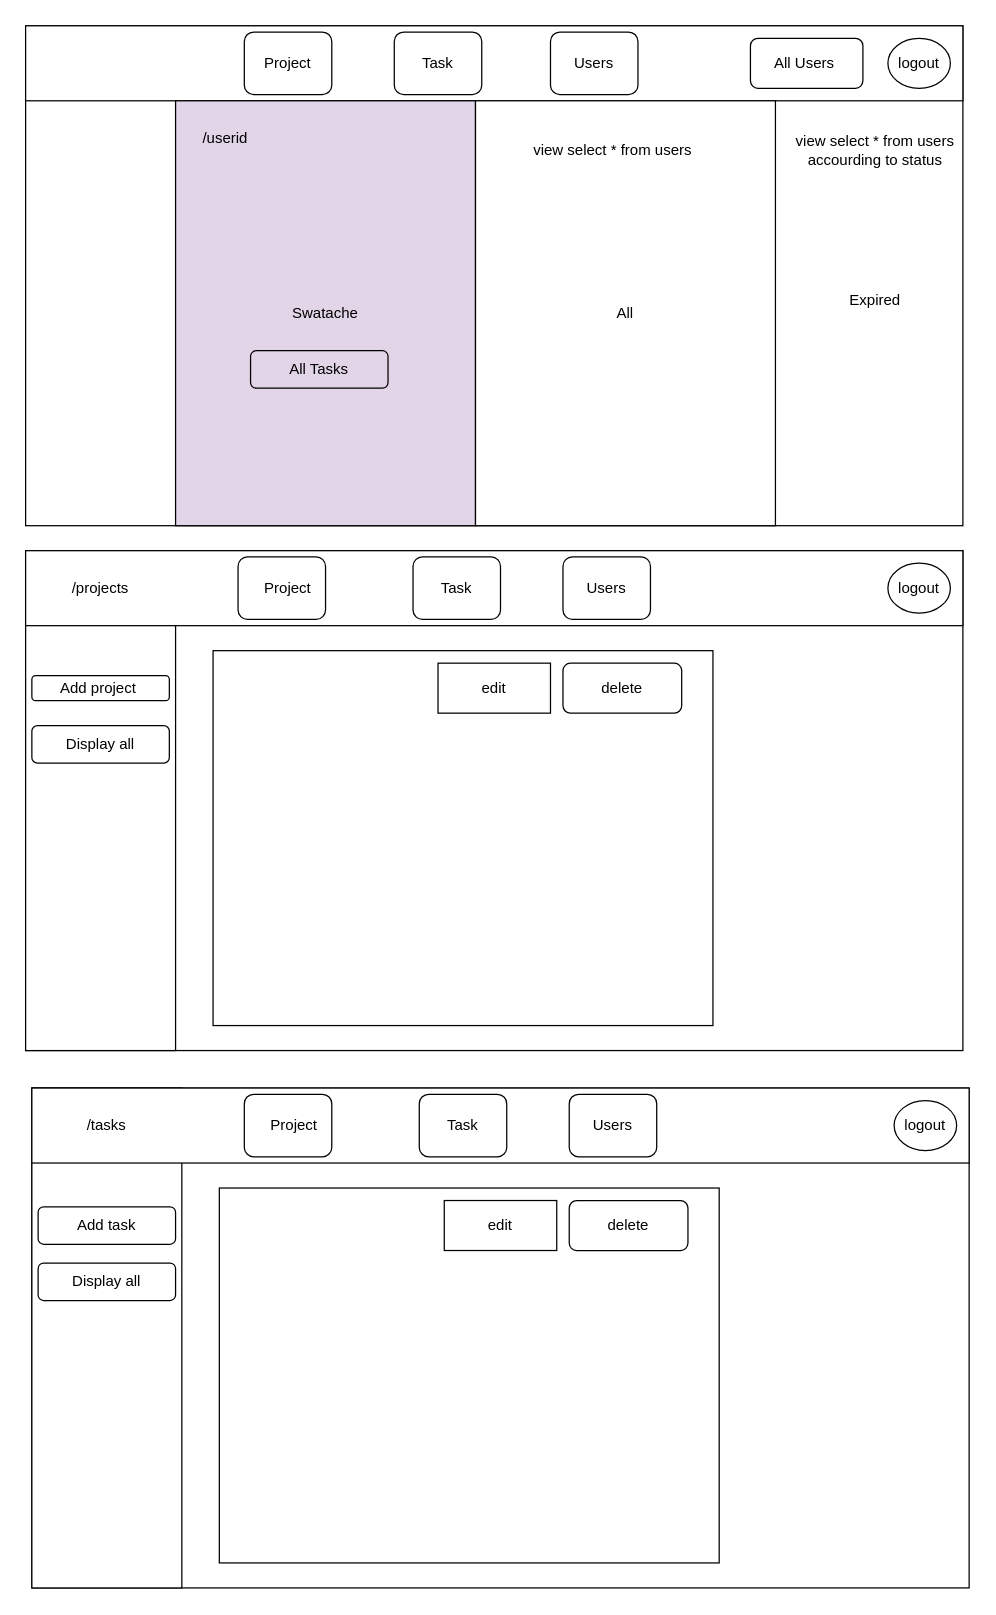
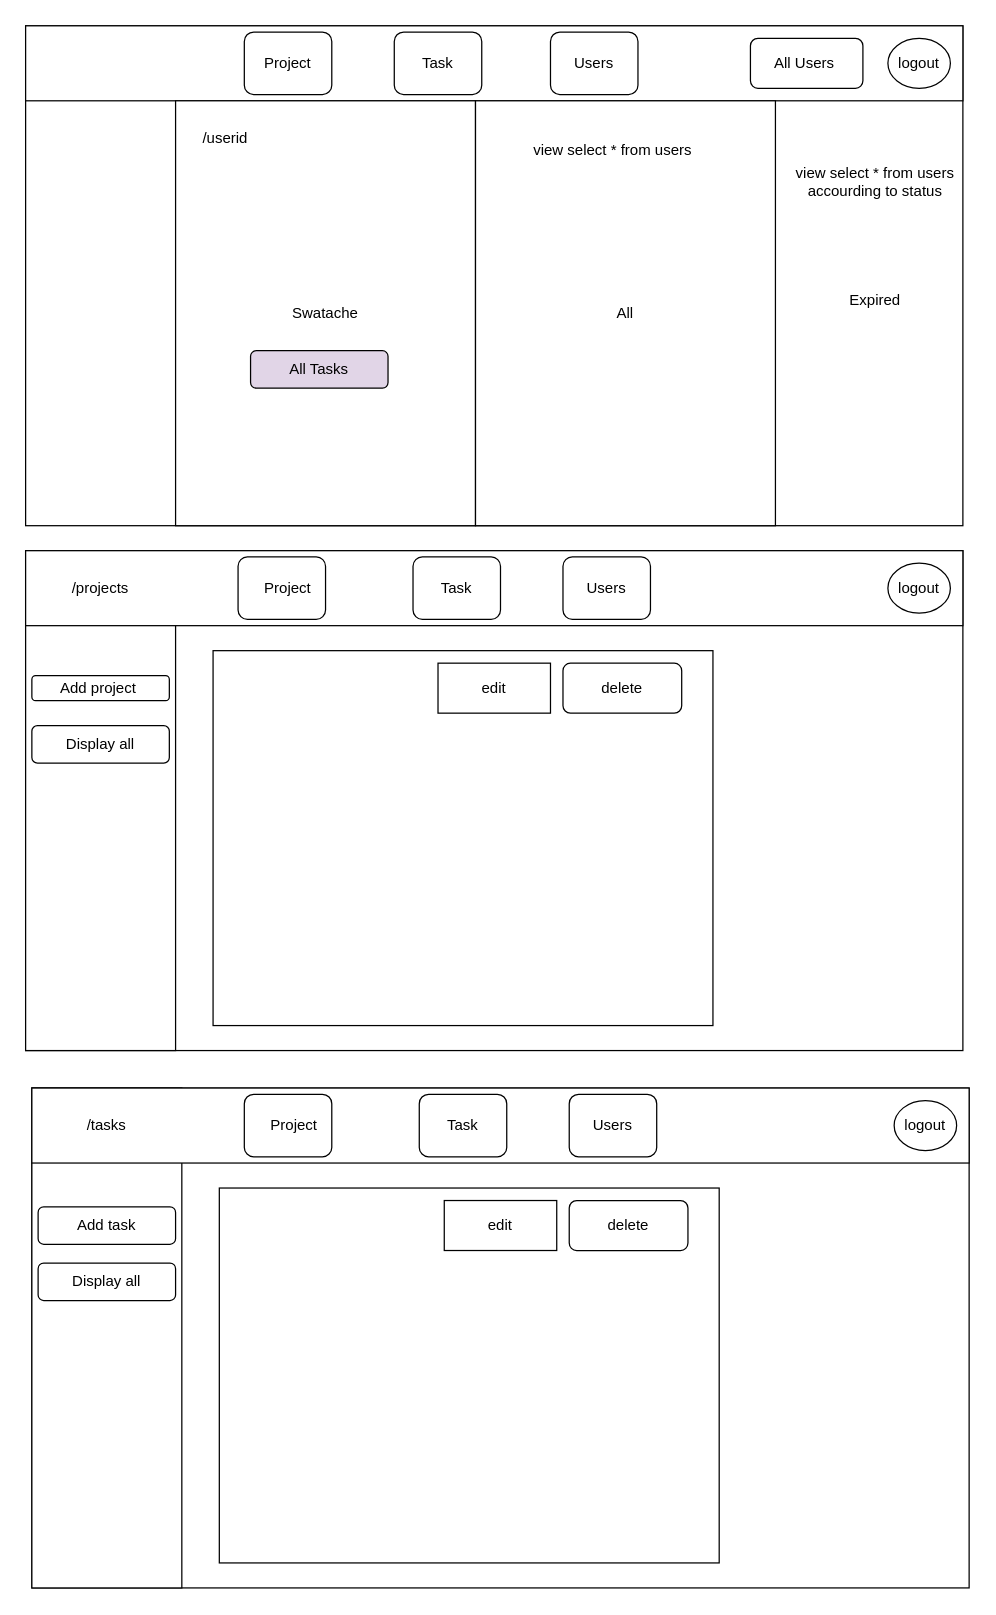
node "view select * from users accourding to status": moved (876, 151) -> (876, 182)
node "Swatache": fillcolor #e1d5e7 -> #ffffff
